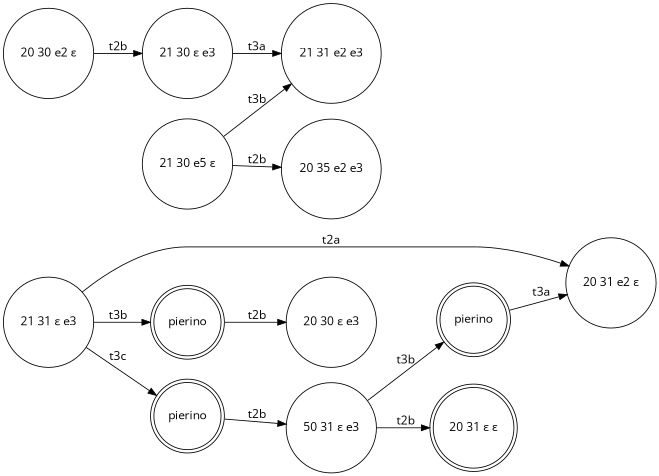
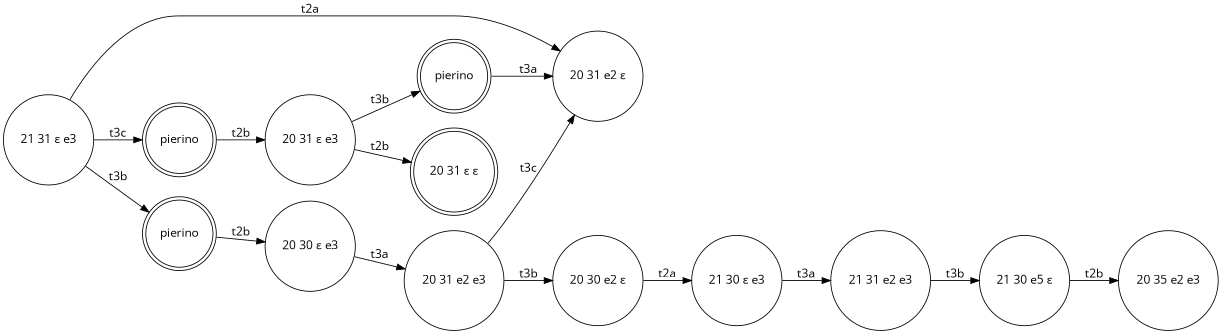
edge "20 30 e2 ε" -> "21 30 ε e3": label "t2b" -> "t2a"
edge "21 30 e5 ε" -> "21 31 e2 e3": reversed
node "20 31 e2 e3": added
node "50 31 ε e3": label "50 31 ε e3" -> "20 31 ε e3"
